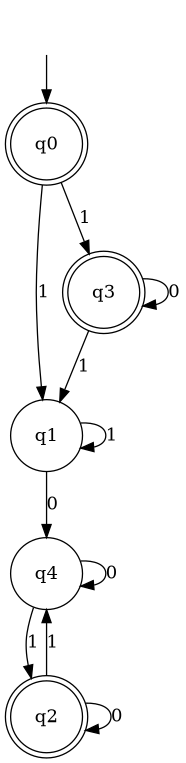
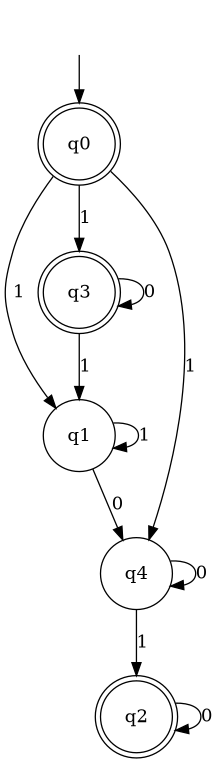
edge "q2" -> "q4": now "q0" -> "q4"
